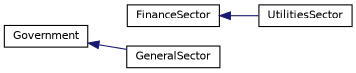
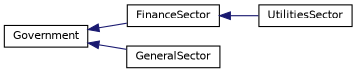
edge "FinanceSector" -> "Government": added
